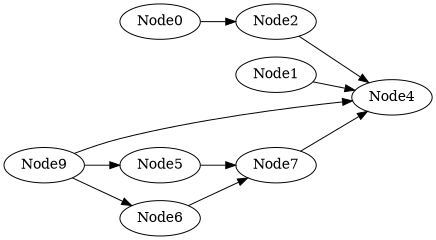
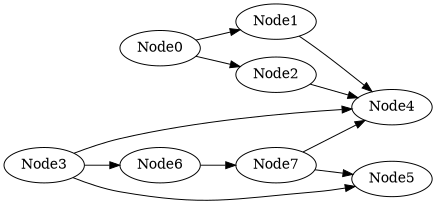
edge "Node0" -> "Node1": added
node "Node9": label "Node9" -> "Node3"
edge "Node5" -> "Node7": reversed
